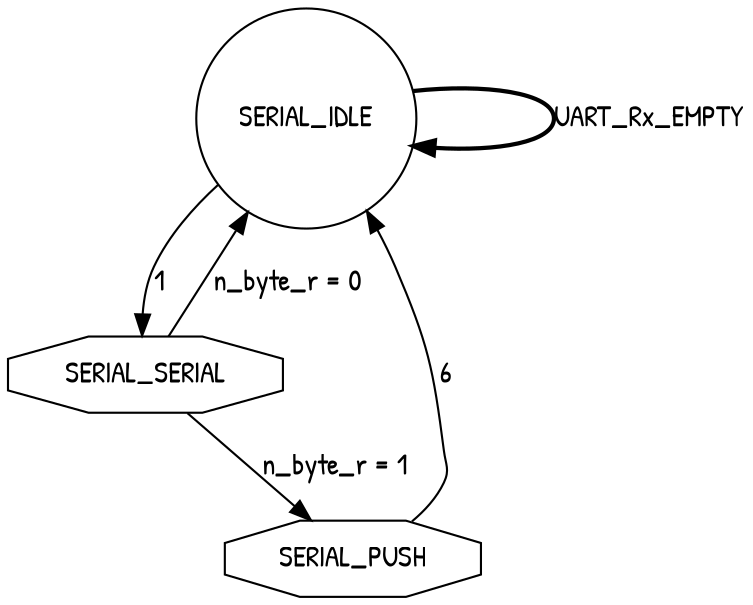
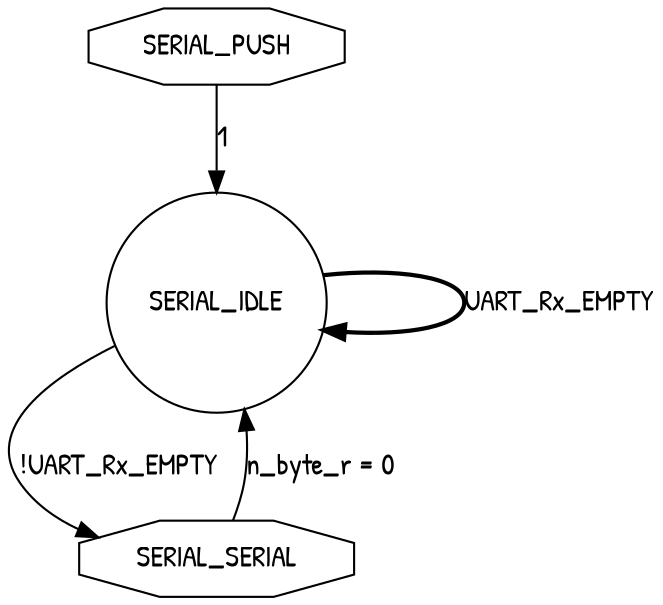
edge "SERIAL_IDLE" -> "SERIAL_SERIAL": label "1" -> "!UART_Rx_EMPTY"
edge "SERIAL_PUSH" -> "SERIAL_IDLE": label "6" -> "1"
edge "SERIAL_SERIAL" -> "SERIAL_PUSH": removed, label "n_byte_r = 1"
